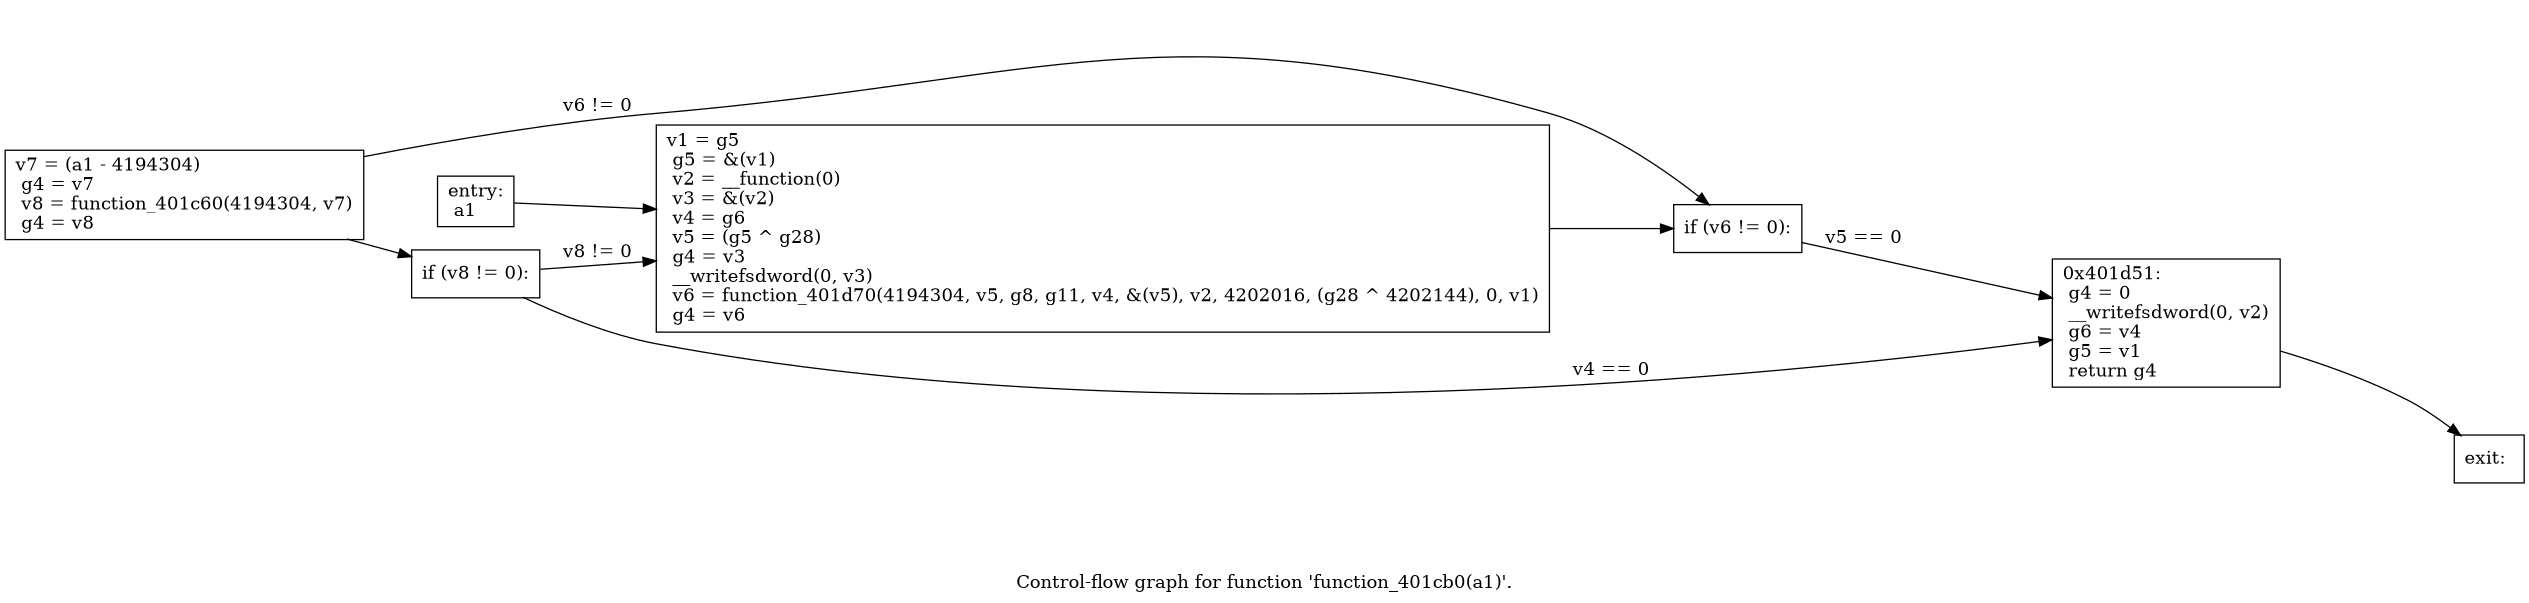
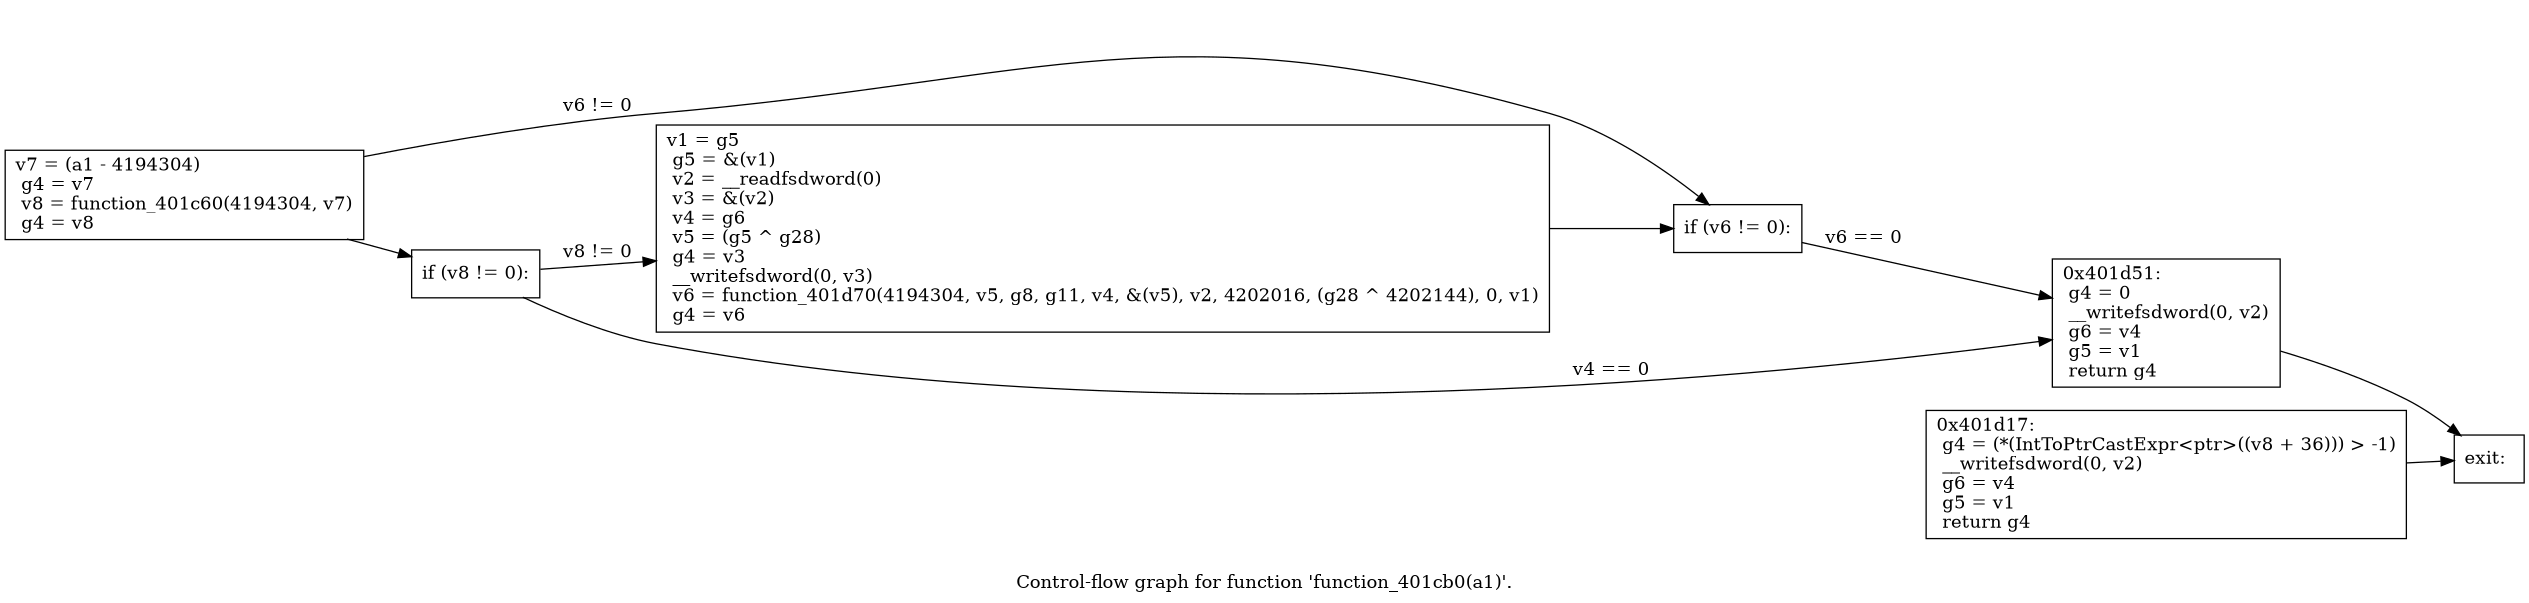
node "v1 = g5": text "v2 = __function(0)" -> "v2 = __readfsdword(0)"
node "entry:": removed
edge "if (v6 != 0):" -> "0x401d51:": label "v5 == 0" -> "v6 == 0"
node "0x401d17:": added
